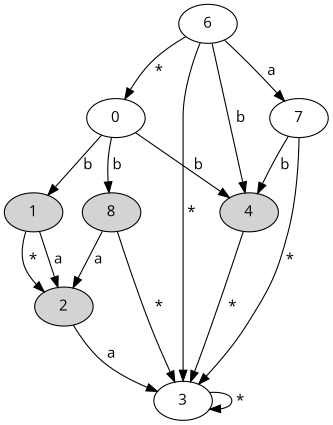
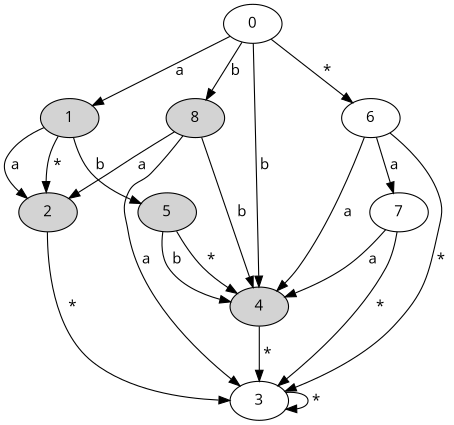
edge "6" -> "0": reversed
edge "6" -> "4": label " b " -> " a "
edge "0" -> "1": label " b " -> " a "
edge "7" -> "4": label " b " -> " a "
edge "8" -> "4": added, label "b"
node "5": added
edge "8" -> "3": label " * " -> " a "
edge "2" -> "3": label " a " -> " * "
